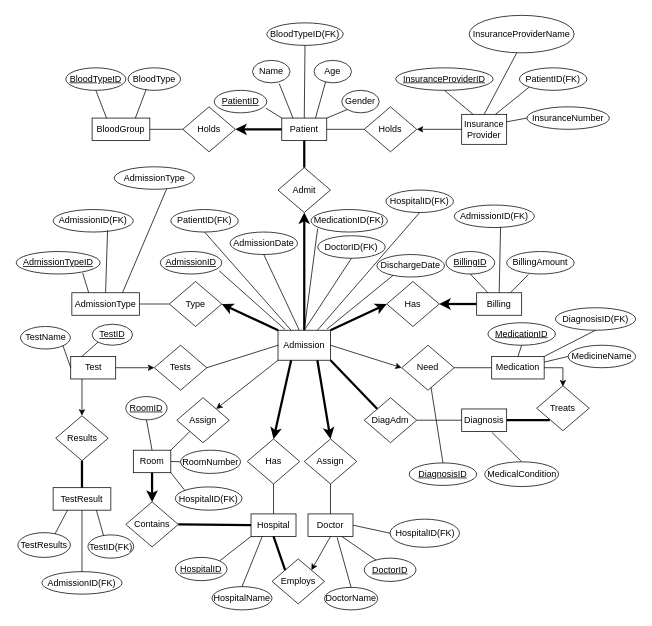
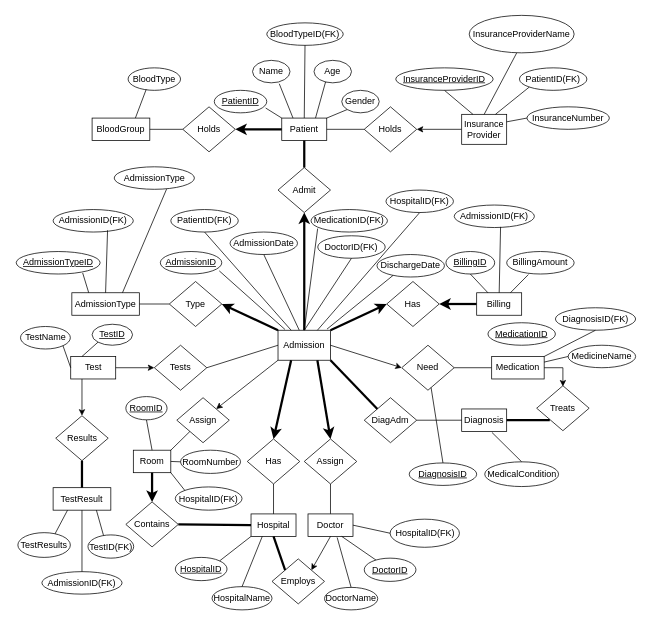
node "BloodTypeID": removed
edge "BloodTypeID" -- "BloodGroup": removed
edge "MedicationID" -- "Medication": removed
